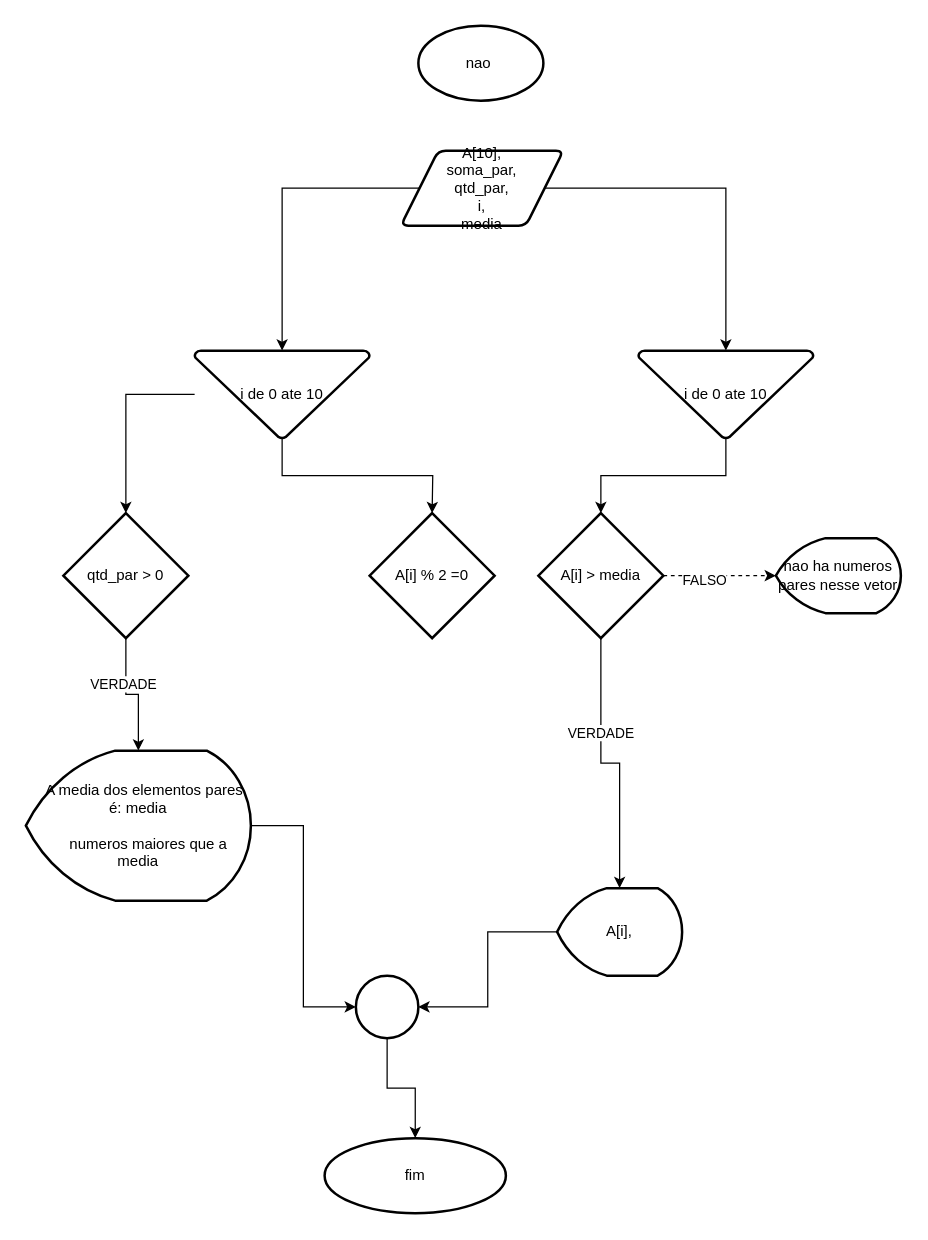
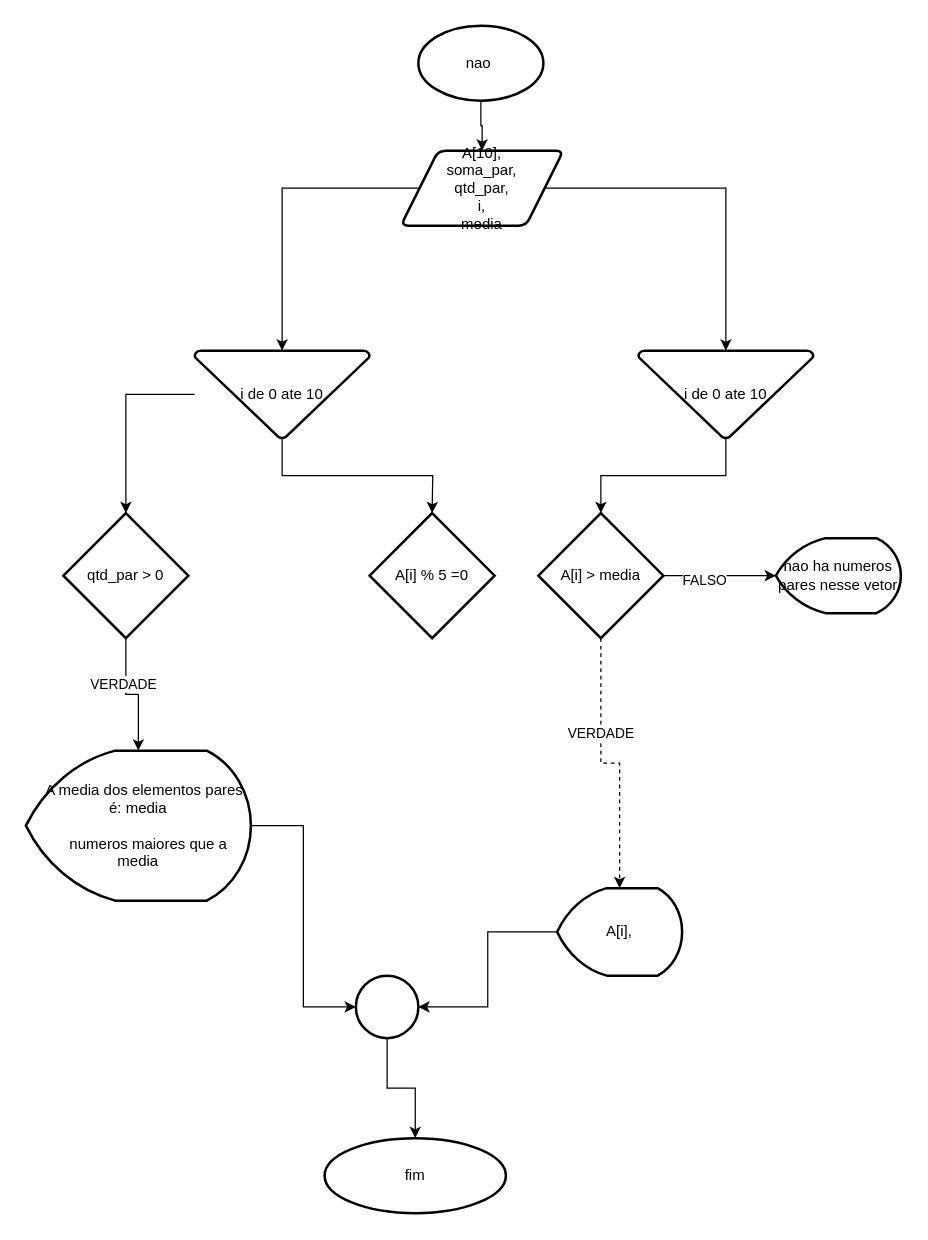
edge "nao" -> "A[10], soma_par, qtd_par, i, media": added
node "A[i] % 2 =0": label "A[i] % 2 =0" -> "A[i] % 5 =0"
edge "A[i] > media" -> "nao ha numeros pares nesse vetor": style dashed -> solid
edge "A[i] > media" -> "A[i],": style solid -> dashed
